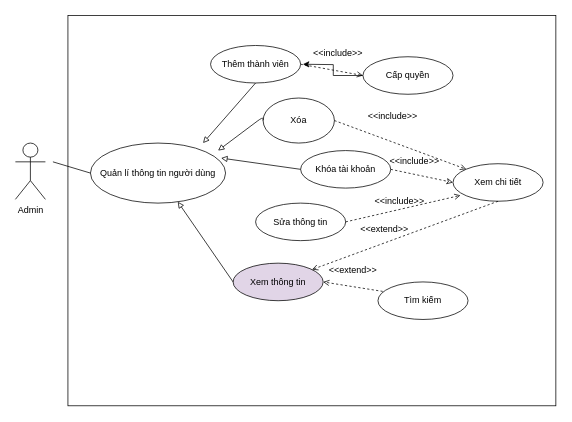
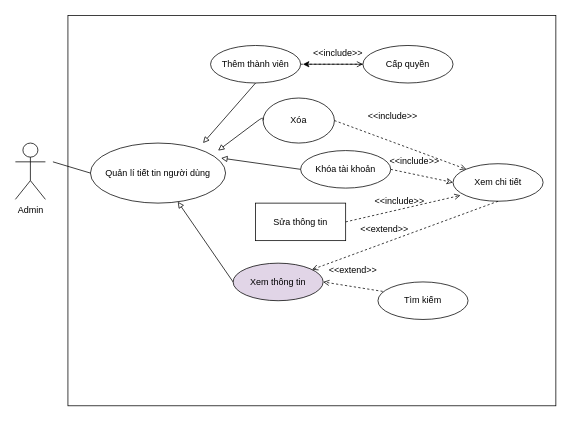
node "Cấp quyền": moved (408, 75) -> (408, 64)
node "Quản lí thông tin người dùng": label "Quản lí thông tin người dùng" -> "Quản lí tiết tin người dùng"
node "Sửa thông tin": shape ellipse -> rectangle
